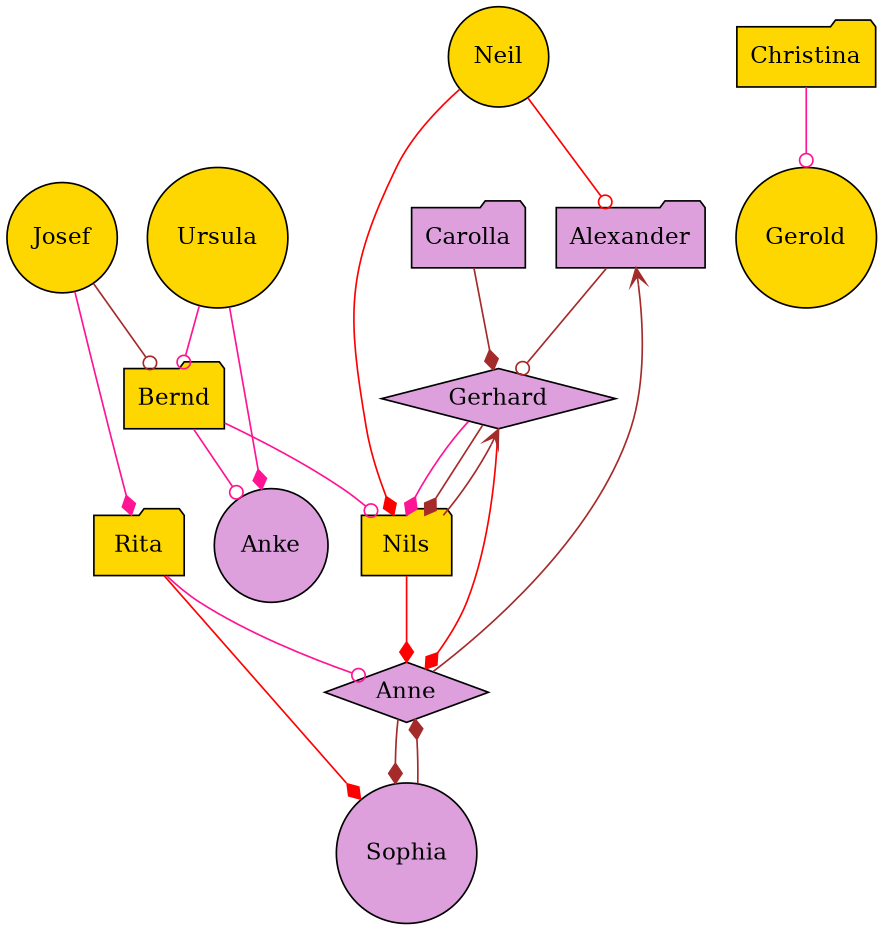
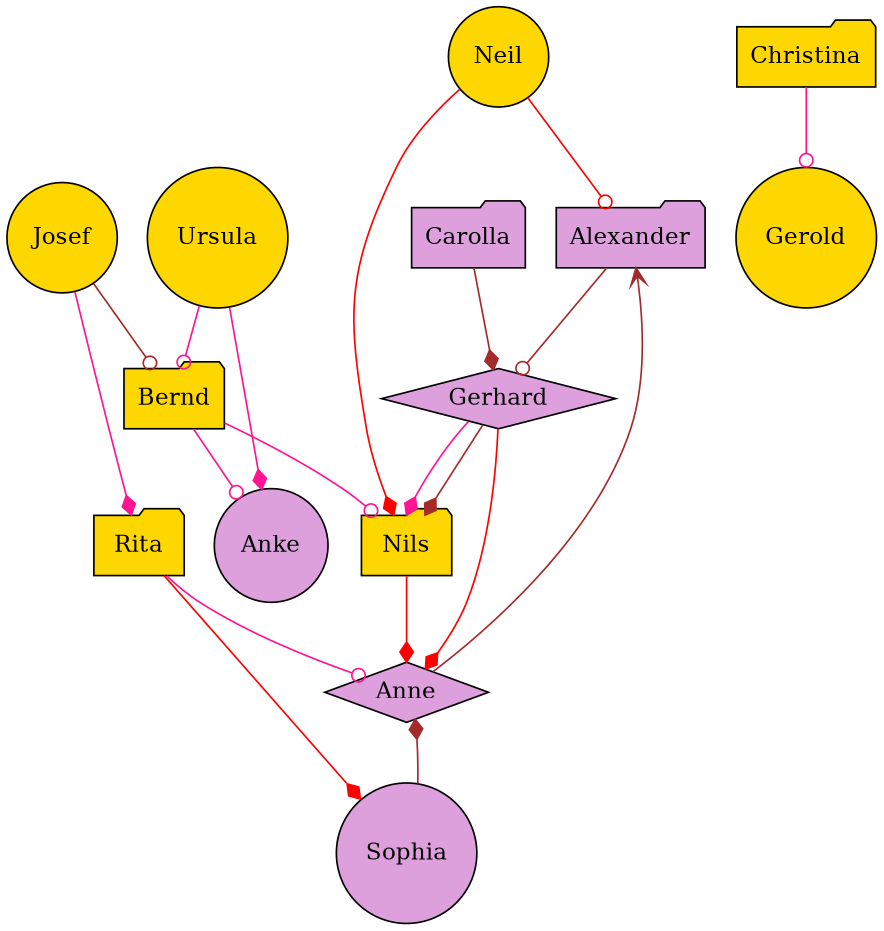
edge "Nils" -> "Gerhard": removed
edge "Anne" -> "Sophia": removed
